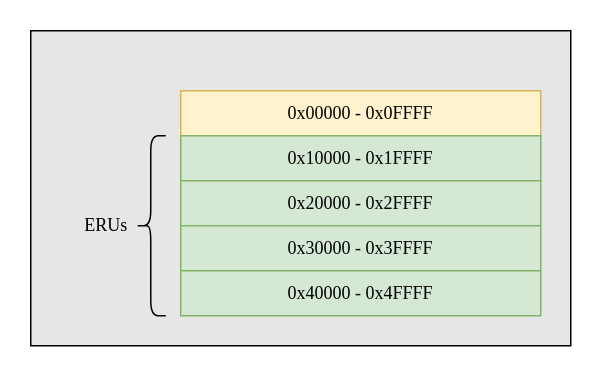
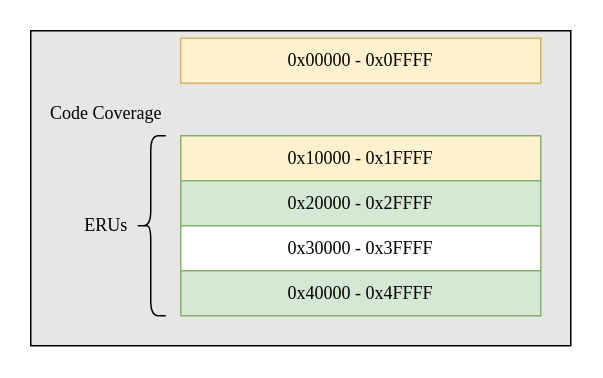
node "Code Coverage": added
node "0x00000 - 0x0FFFF": moved (361, 113) -> (361, 61)
node "0x10000 - 0x1FFFF": fillcolor #d5e8d4 -> #fff2cc
node "0x30000 - 0x3FFFF": fillcolor #d5e8d4 -> #ffffff
